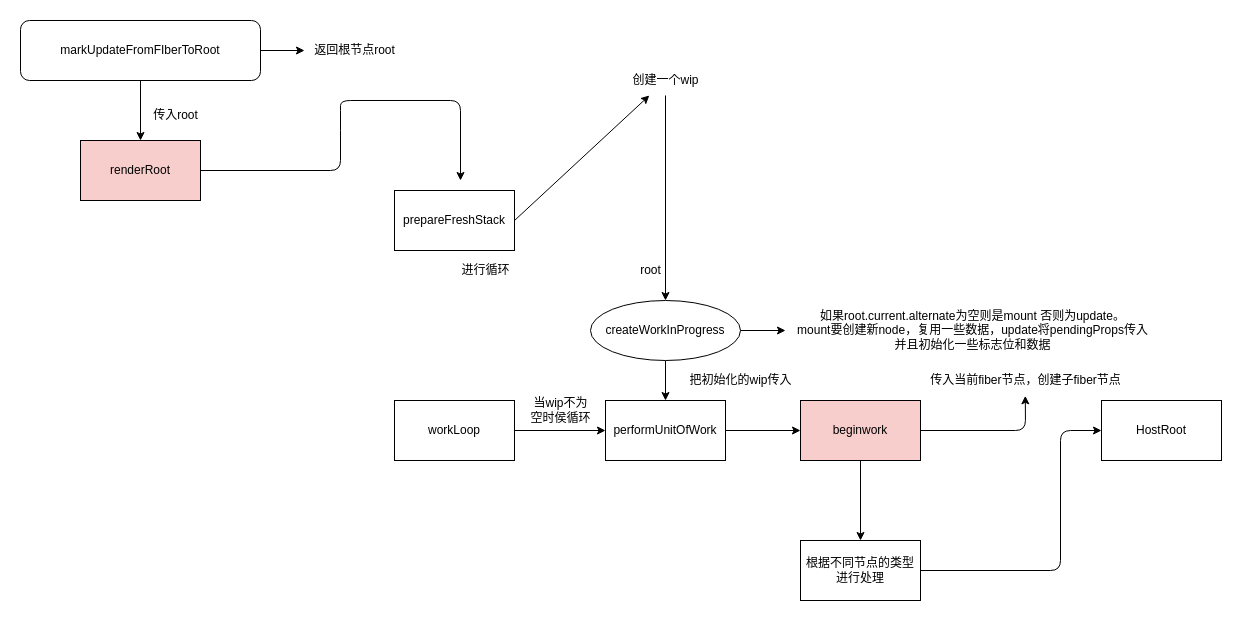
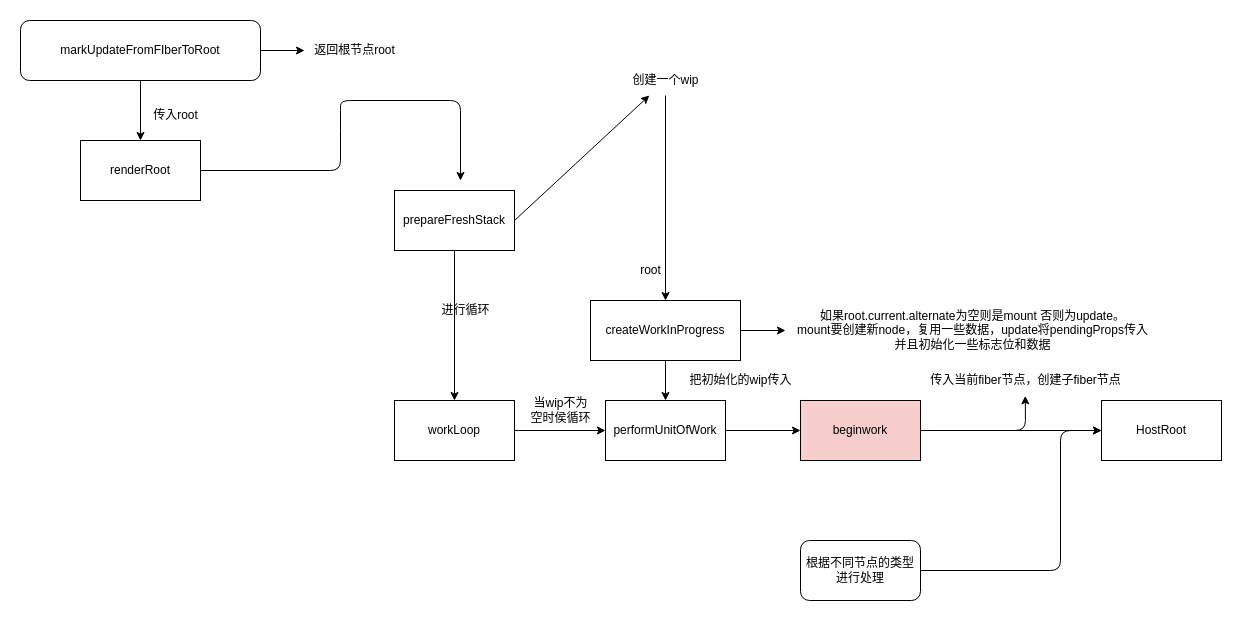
node "renderRoot": fillcolor #f8cecc -> #ffffff
node "进行循环": moved (486, 271) -> (466, 311)
edge "prepareFreshStack" -> "workLoop": added
node "createWorkInProgress": shape ellipse -> rectangle
edge "beginwork" -> "根据不同节点的类型进行处理": now "beginwork" -> "HostRoot"
node "根据不同节点的类型进行处理": shape rectangle -> rounded rectangle
